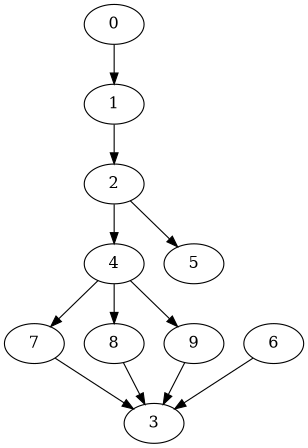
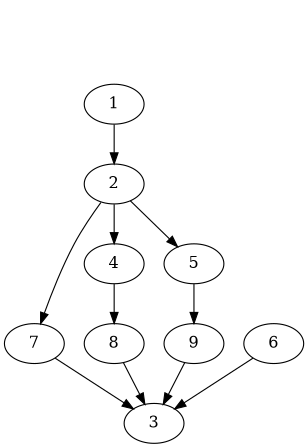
node "0": removed
edge "4" -> "7": now "2" -> "7"
edge "4" -> "9": now "5" -> "9"
